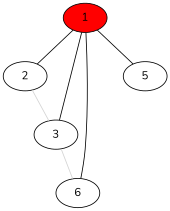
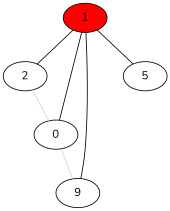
node "3": label "3" -> "0"
node "6": label "6" -> "9"
